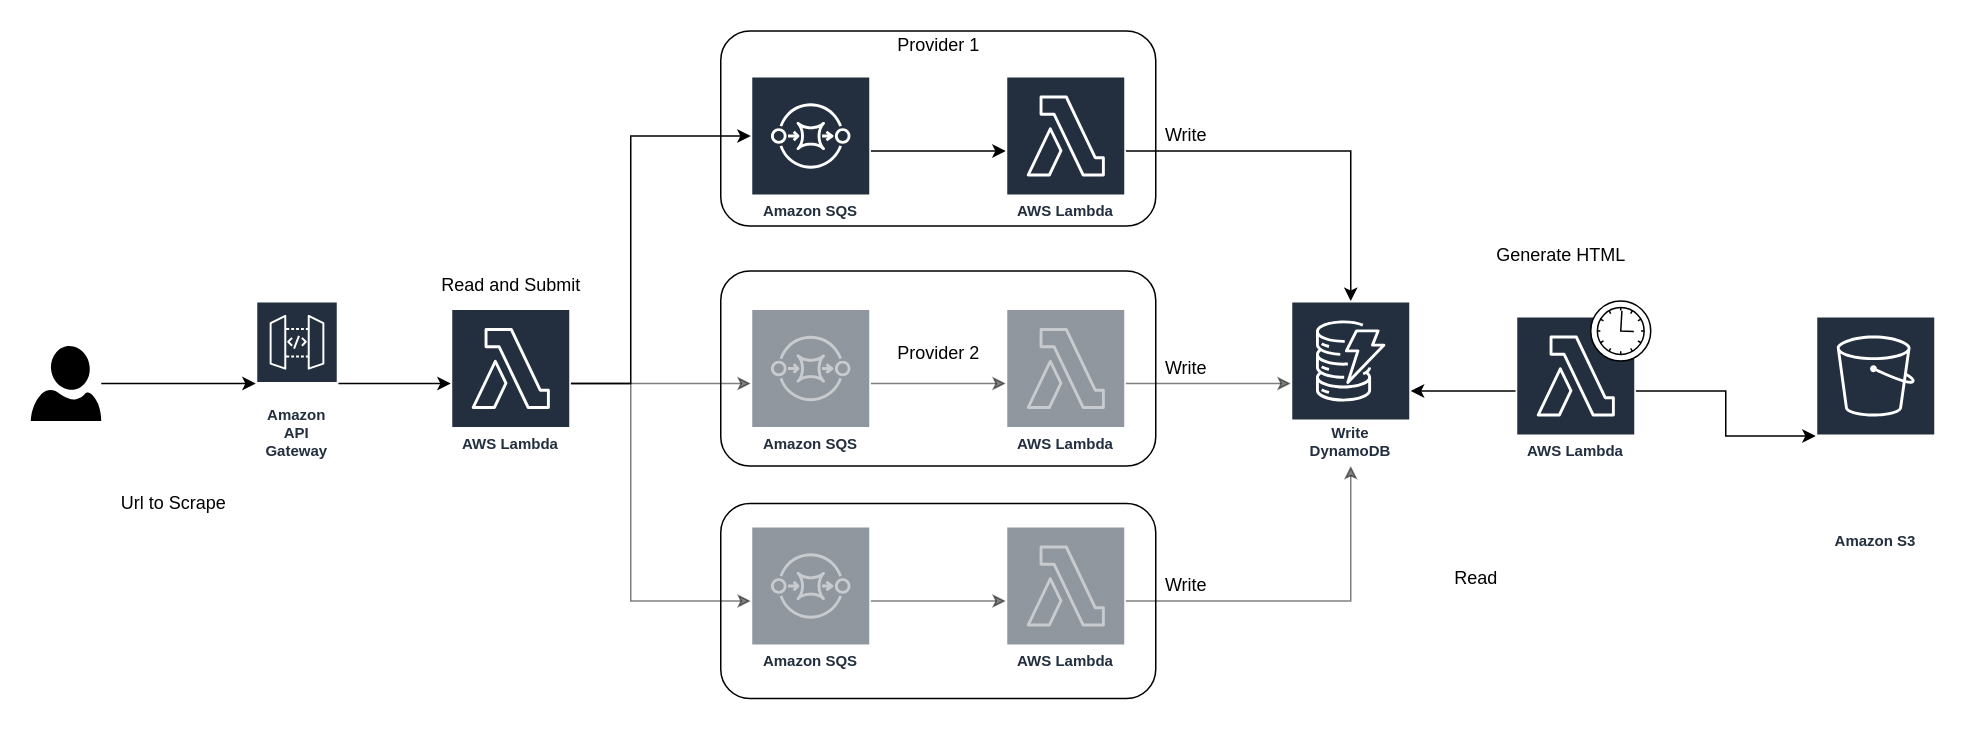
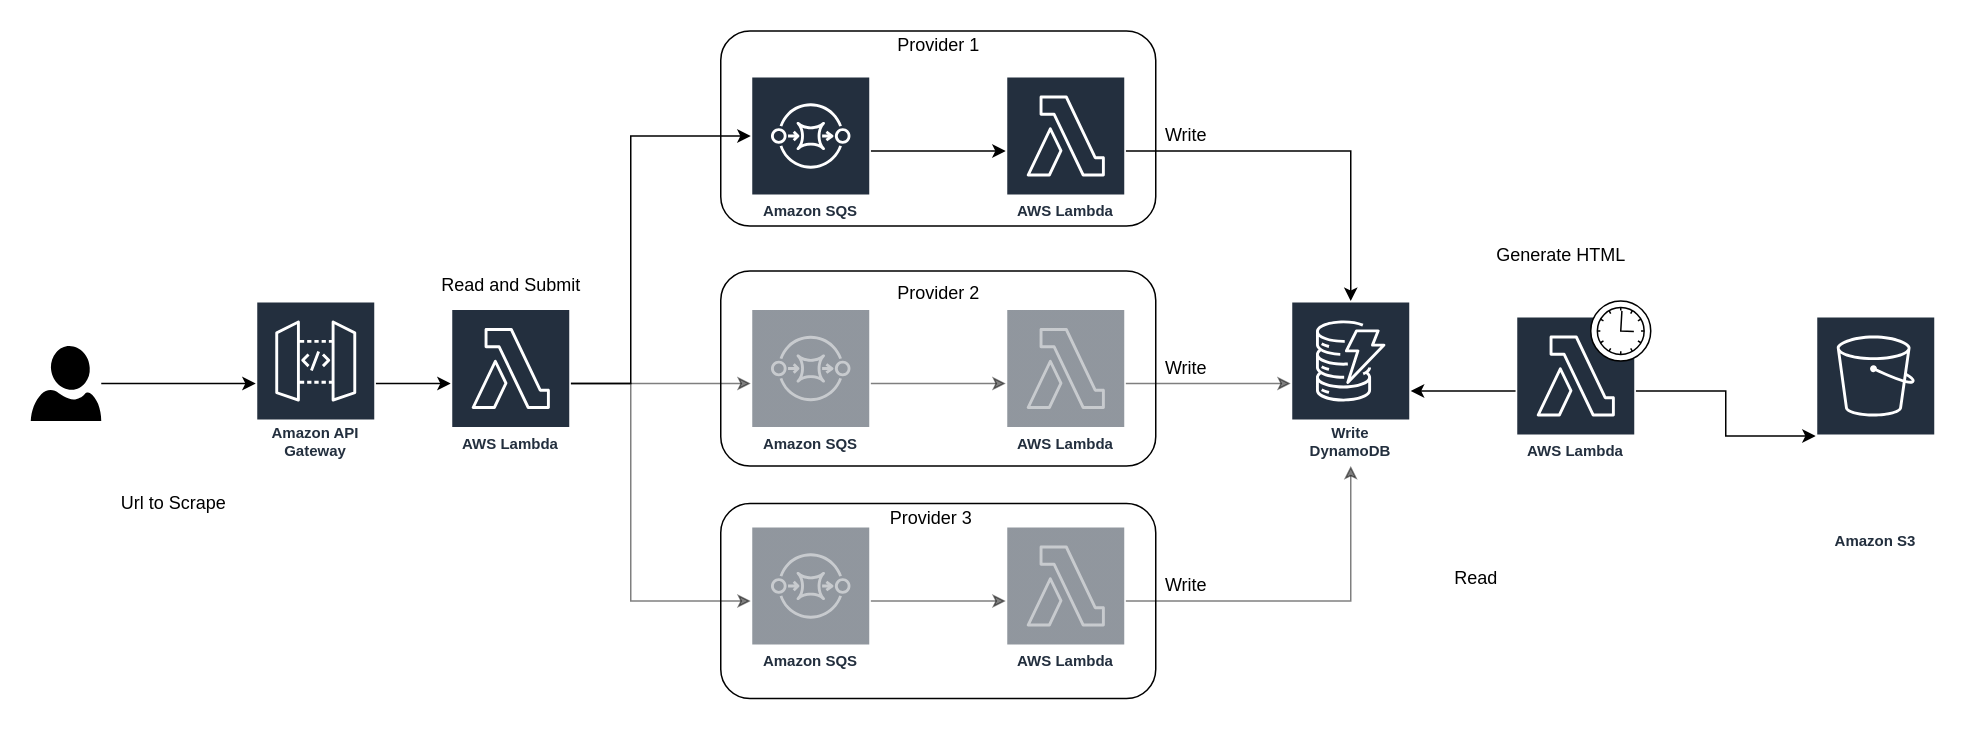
node "Provider 2": moved (938, 353) -> (938, 293)
node "Amazon API Gateway": size 83x165 -> 120x165
node "Provider 3": added
